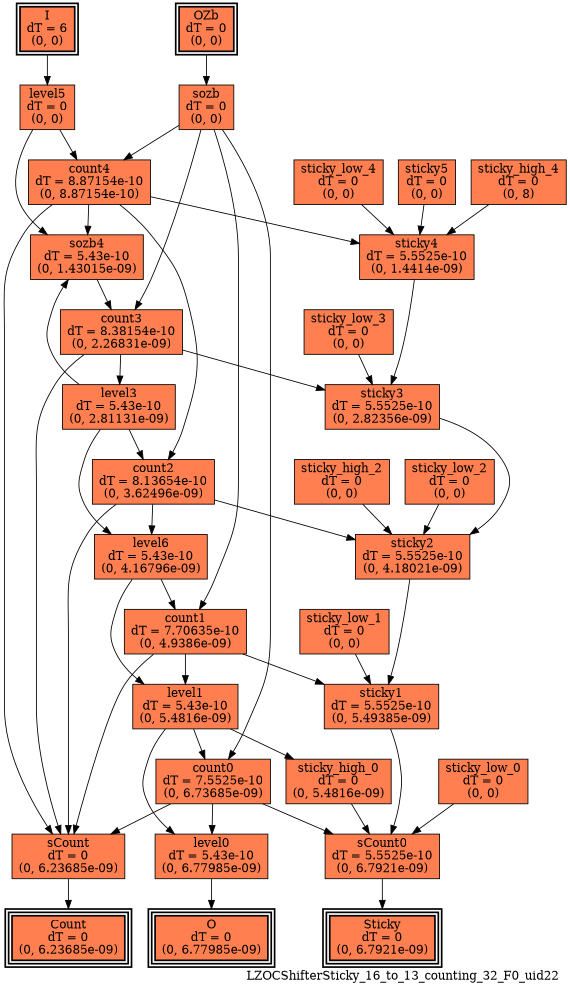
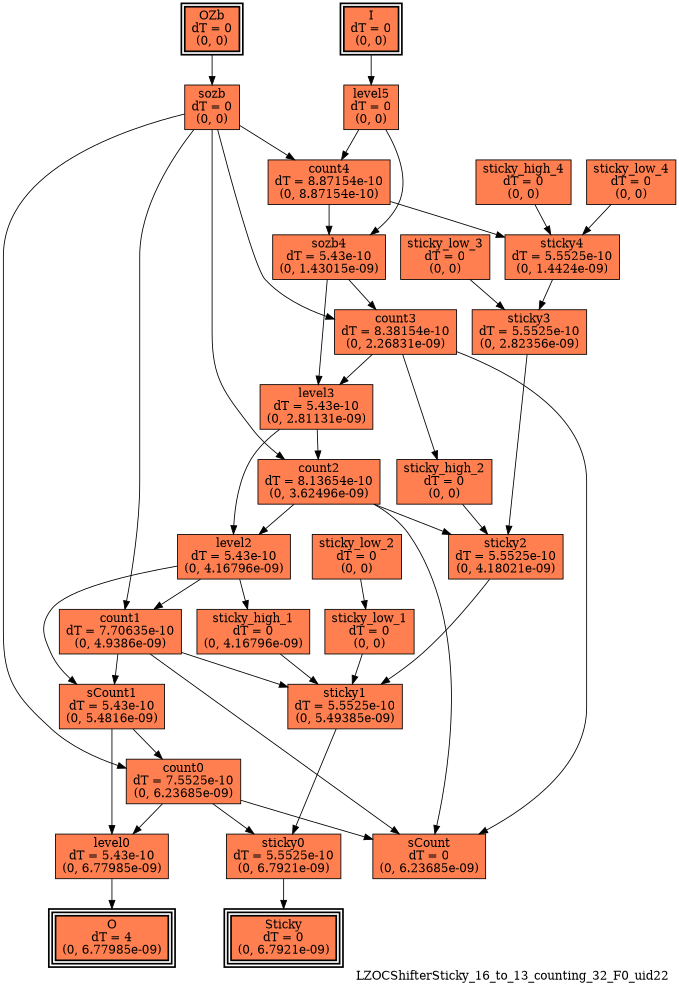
node "I dT = 6 (0, 0)": label "I dT = 6 (0, 0)" -> "I dT = 0 (0, 0)"
node "sticky5 dT = 0 (0, 0)": removed
node "sticky_high_4 dT = 0 (0, 8)": label "sticky_high_4 dT = 0 (0, 8)" -> "sticky_high_4 dT = 0 (0, 0)"
node "sticky4 dT = 5.5525e-10 (0, 1.4414e-09)": label "sticky4 dT = 5.5525e-10 (0, 1.4414e-09)" -> "sticky4 dT = 5.5525e-10 (0, 1.4424e-09)"
edge "count4 dT = 8.87154e-10 (0, 8.87154e-10)" -> "count2 dT = 8.13654e-10 (0, 3.62496e-09)": now "sozb dT = 0 (0, 0)" -> "count2 dT = 8.13654e-10 (0, 3.62496e-09)"
edge "level3 dT = 5.43e-10 (0, 2.81131e-09)" -> "sozb4 dT = 5.43e-10 (0, 1.43015e-09)": reversed
edge "count3 dT = 8.38154e-10 (0, 2.26831e-09)" -> "sticky3 dT = 5.5525e-10 (0, 2.82356e-09)": now "count3 dT = 8.38154e-10 (0, 2.26831e-09)" -> "sticky_high_2 dT = 0 (0, 0)"
edge "count4 dT = 8.87154e-10 (0, 8.87154e-10)" -> "sCount dT = 0 (0, 6.23685e-09)": removed
edge "sticky_low_2 dT = 0 (0, 0)" -> "sticky2 dT = 5.5525e-10 (0, 4.18021e-09)": now "sticky_low_2 dT = 0 (0, 0)" -> "sticky_low_1 dT = 0 (0, 0)"
node "level6 dT = 5.43e-10 (0, 4.16796e-09)": label "level6 dT = 5.43e-10 (0, 4.16796e-09)" -> "level2 dT = 5.43e-10 (0, 4.16796e-09)"
node "sticky_high_1 dT = 0 (0, 4.16796e-09)": added
node "level1 dT = 5.43e-10 (0, 5.4816e-09)": label "level1 dT = 5.43e-10 (0, 5.4816e-09)" -> "sCount1 dT = 5.43e-10 (0, 5.4816e-09)"
node "count0 dT = 7.5525e-10 (0, 6.73685e-09)": label "count0 dT = 7.5525e-10 (0, 6.73685e-09)" -> "count0 dT = 7.5525e-10 (0, 6.23685e-09)"
node "sticky_high_0 dT = 0 (0, 5.4816e-09)": removed
node "sticky_low_0 dT = 0 (0, 0)": removed
node "sCount0 dT = 5.5525e-10 (0, 6.7921e-09)": label "sCount0 dT = 5.5525e-10 (0, 6.7921e-09)" -> "sticky0 dT = 5.5525e-10 (0, 6.7921e-09)"
node "Count dT = 0 (0, 6.23685e-09)": removed
node "O dT = 0 (0, 6.77985e-09)": label "O dT = 0 (0, 6.77985e-09)" -> "O dT = 4 (0, 6.77985e-09)"
